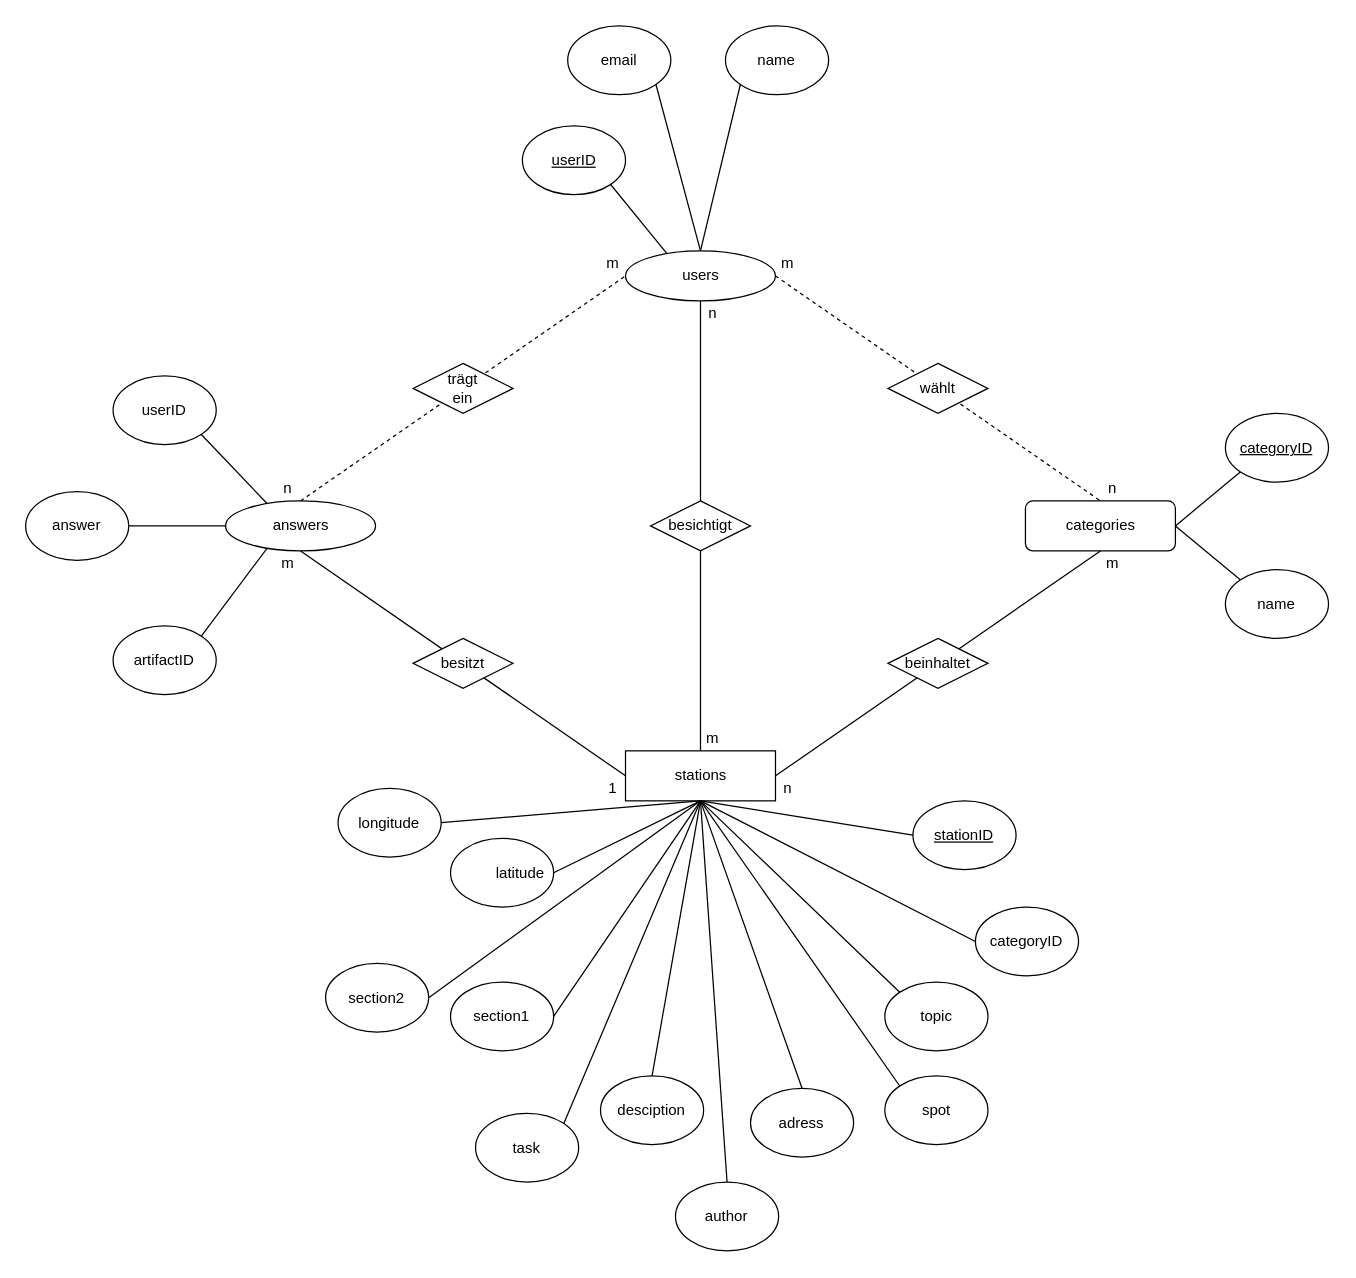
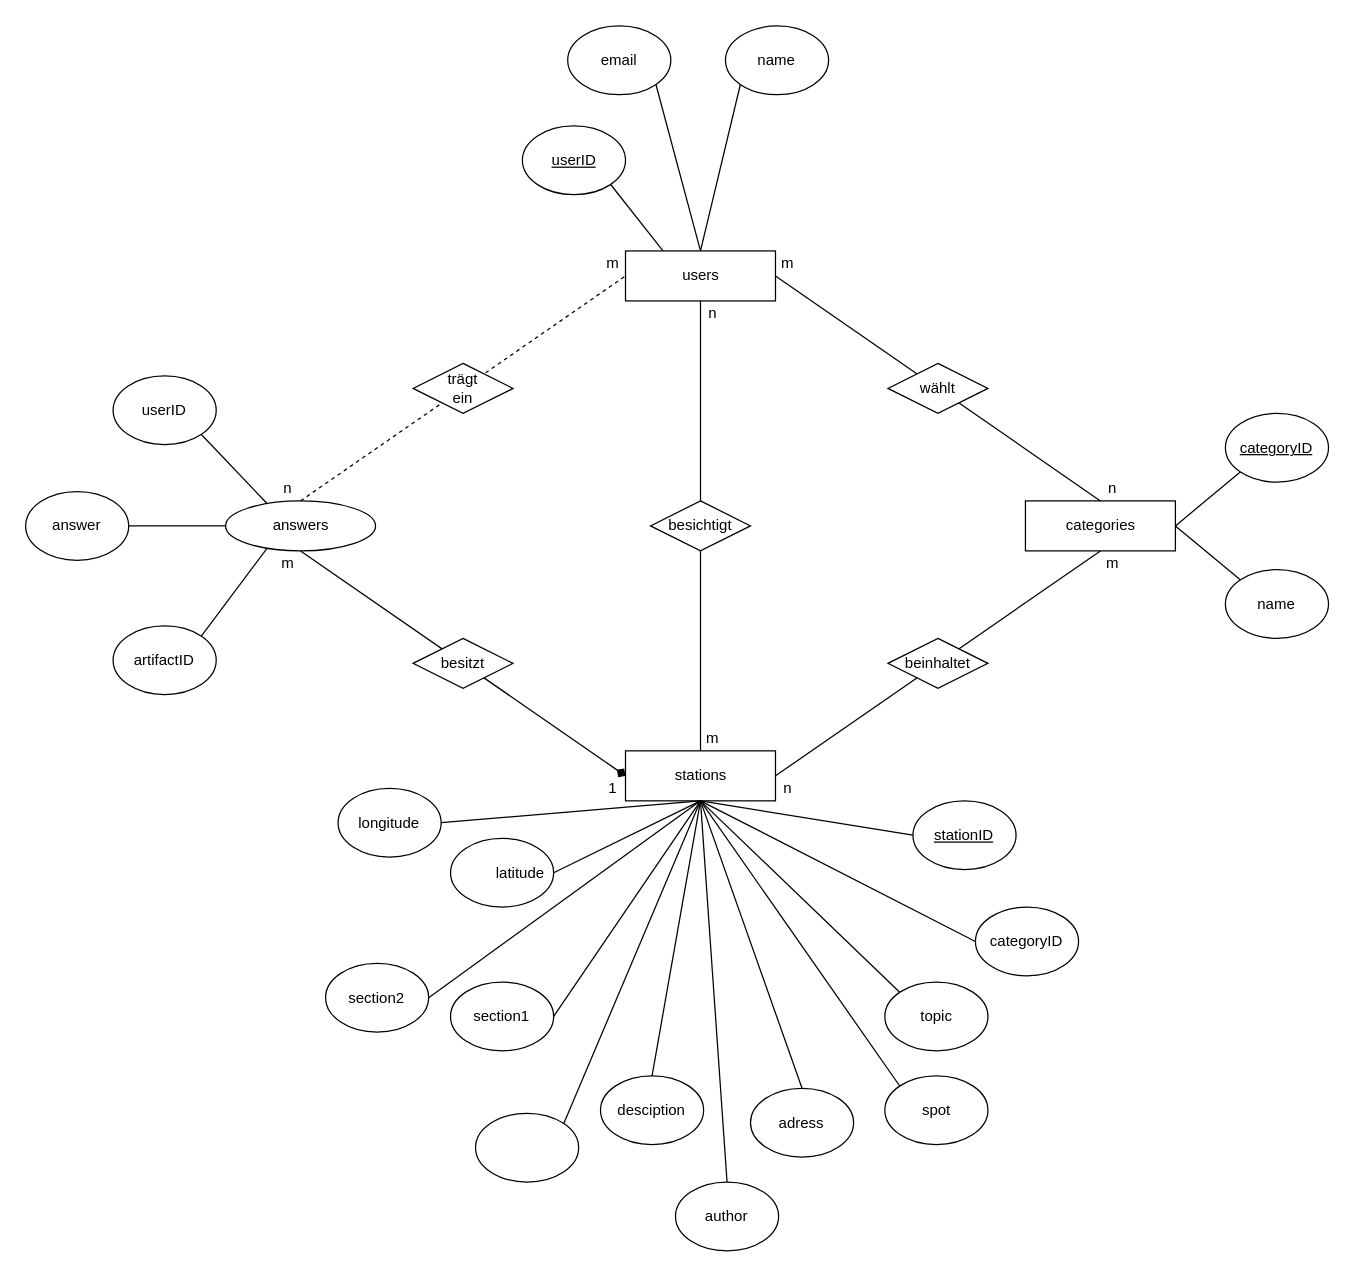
node "users": shape ellipse -> rectangle
edge "users" -- "categories": style dashed -> solid
node "categories": shape rounded rectangle -> rectangle
edge "answers" -- "stations": arrowhead none -> diamond
node "task": removed
